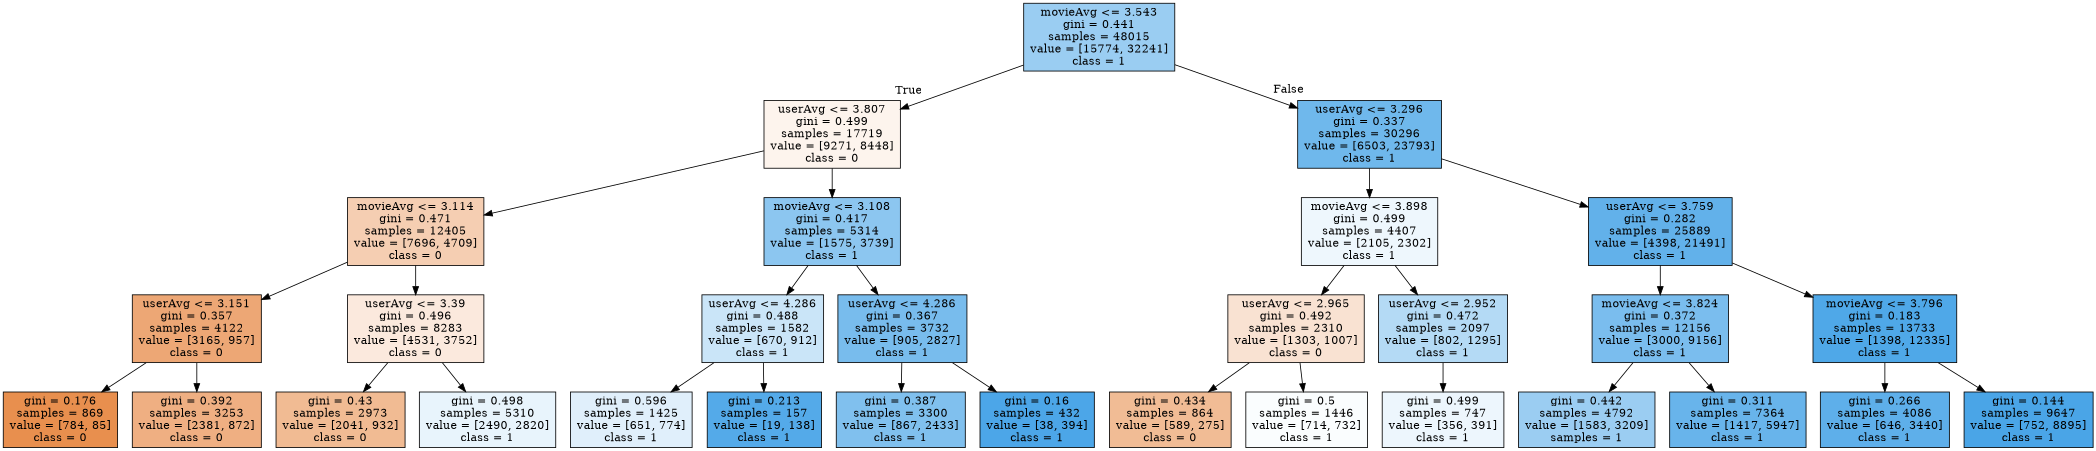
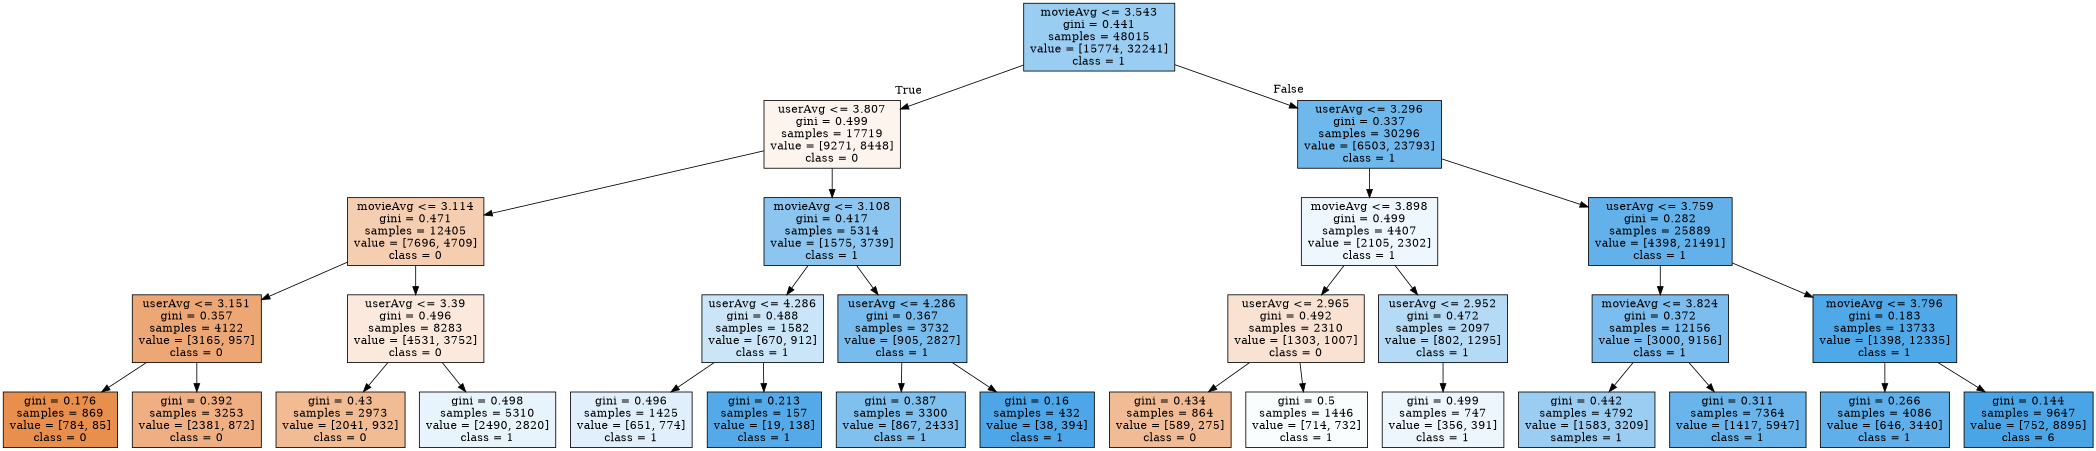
node "gini = 0.596 samples = 1425 value = [651, 774] class = 1": label "gini = 0.596 samples = 1425 value = [651, 774] class = 1" -> "gini = 0.496 samples = 1425 value = [651, 774] class = 1"
node "gini = 0.144 samples = 9647 value = [752, 8895] class = 1": label "gini = 0.144 samples = 9647 value = [752, 8895] class = 1" -> "gini = 0.144 samples = 9647 value = [752, 8895] class = 6"
